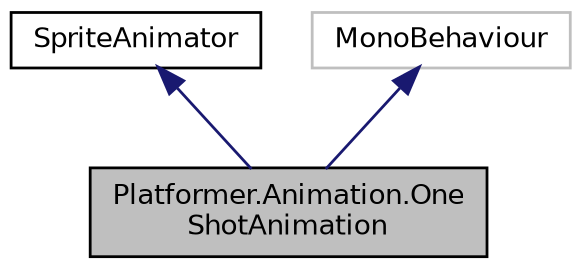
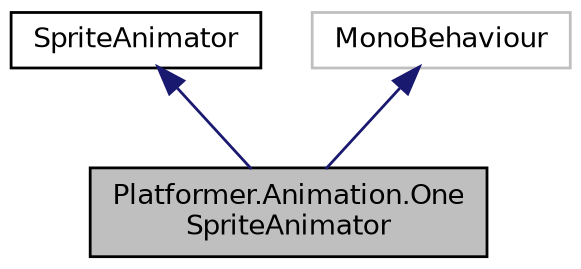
node "Platformer.Animation.One ShotAnimation": label "Platformer.Animation.One ShotAnimation" -> "Platformer.Animation.One SpriteAnimator"
